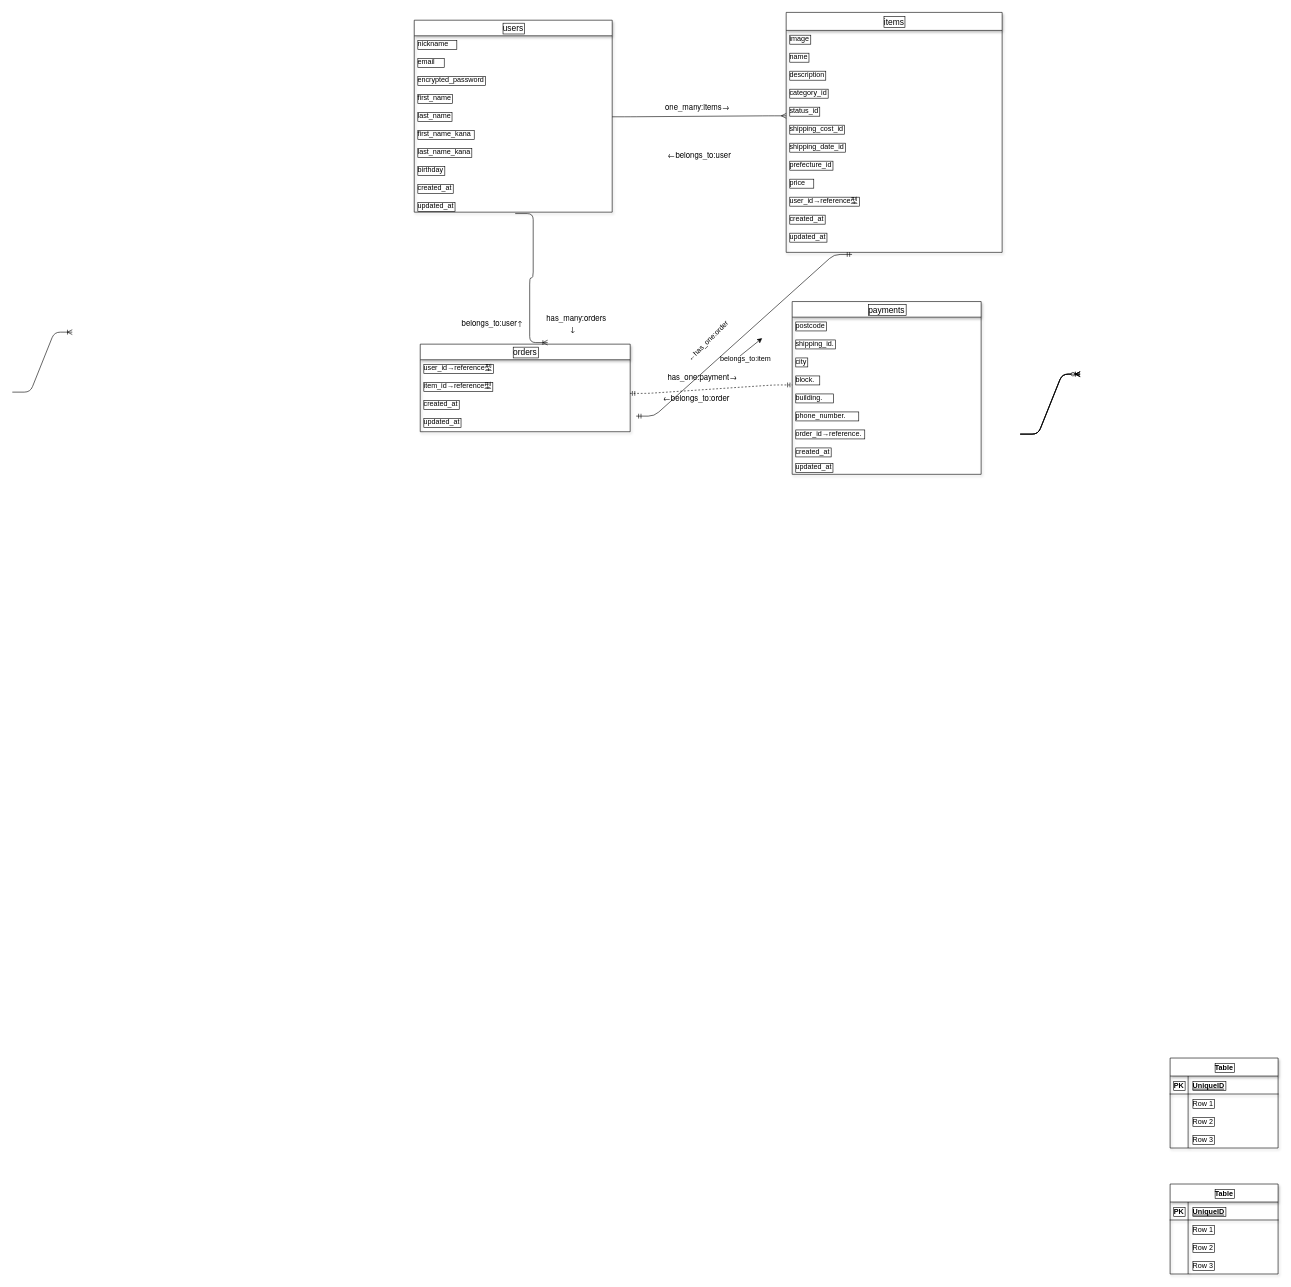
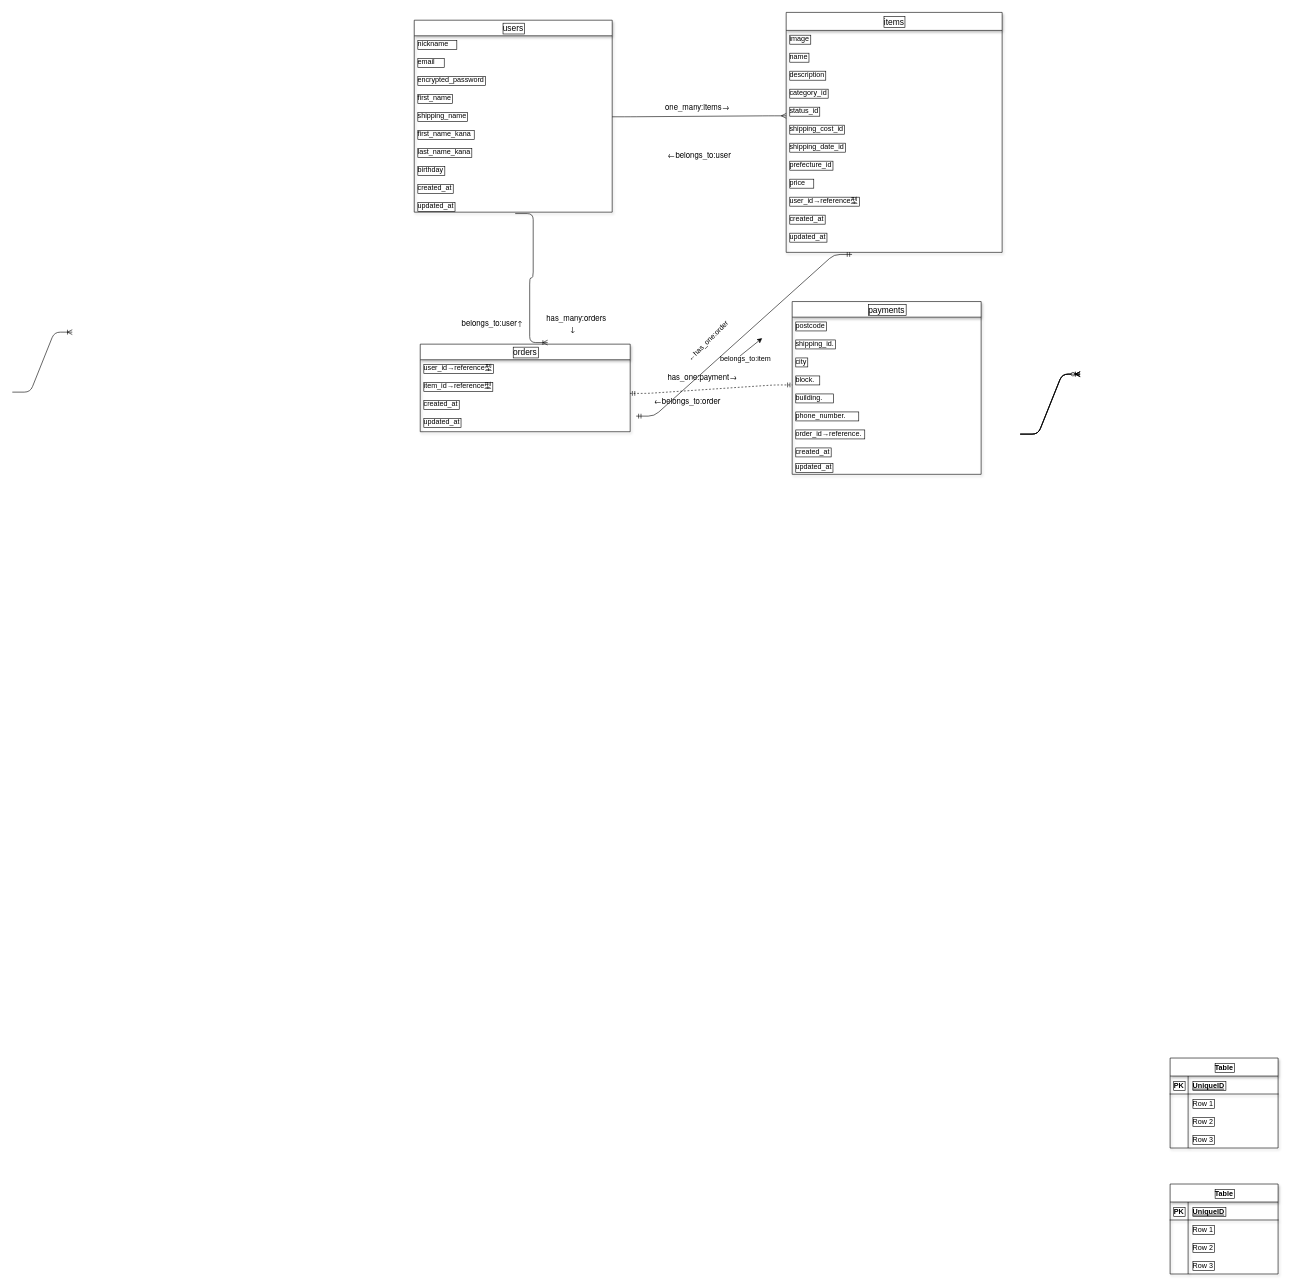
node "last_name": label "last_name" -> "shipping_name"
node "←belongs_to:order": moved (696, 398) -> (687, 401)
